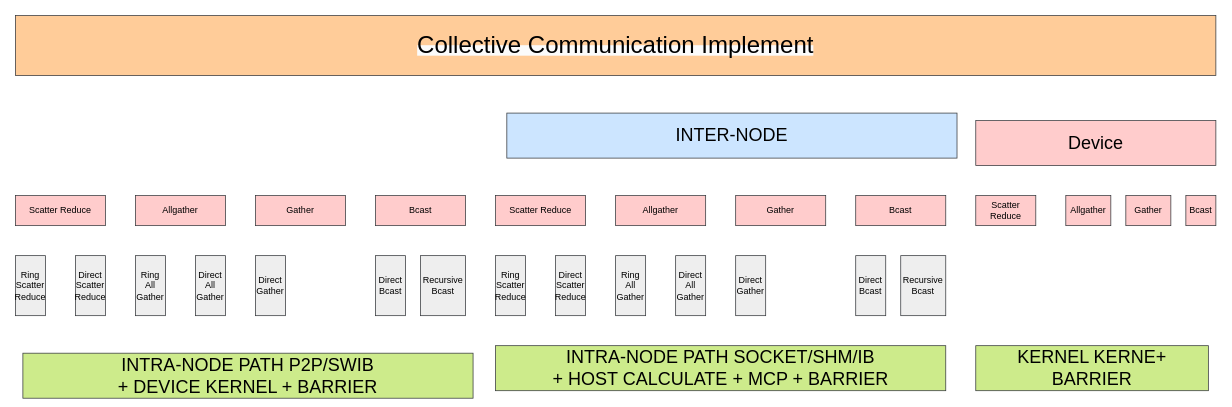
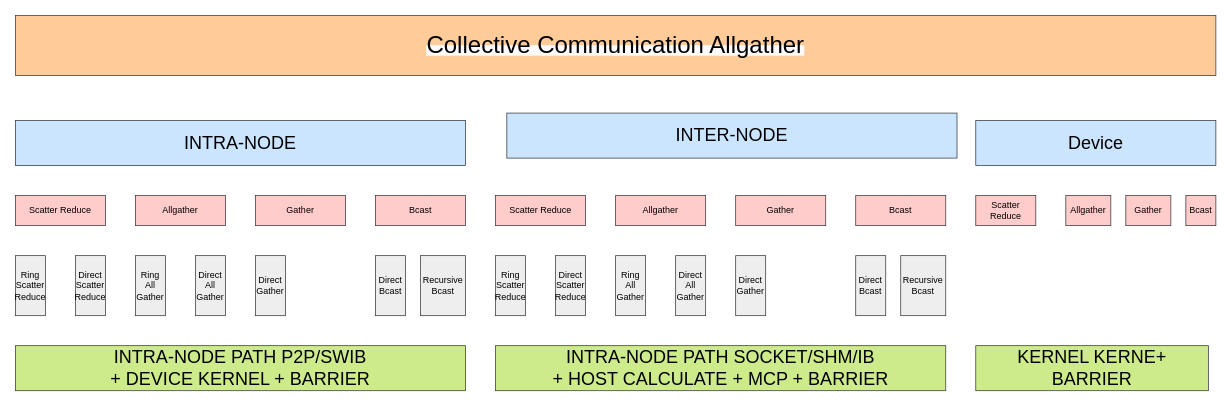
node "Collective Communication Implement": label "Collective Communication Implement" -> "Collective Communication Allgather"
node "INTRA-NODE": added
node "Device": fillcolor #ffcccc -> #cce5ff
node "INTRA-NODE PATH P2P/SWIB + DEVICE KERNEL + BARRIER": moved (248, 375) -> (240, 368)
